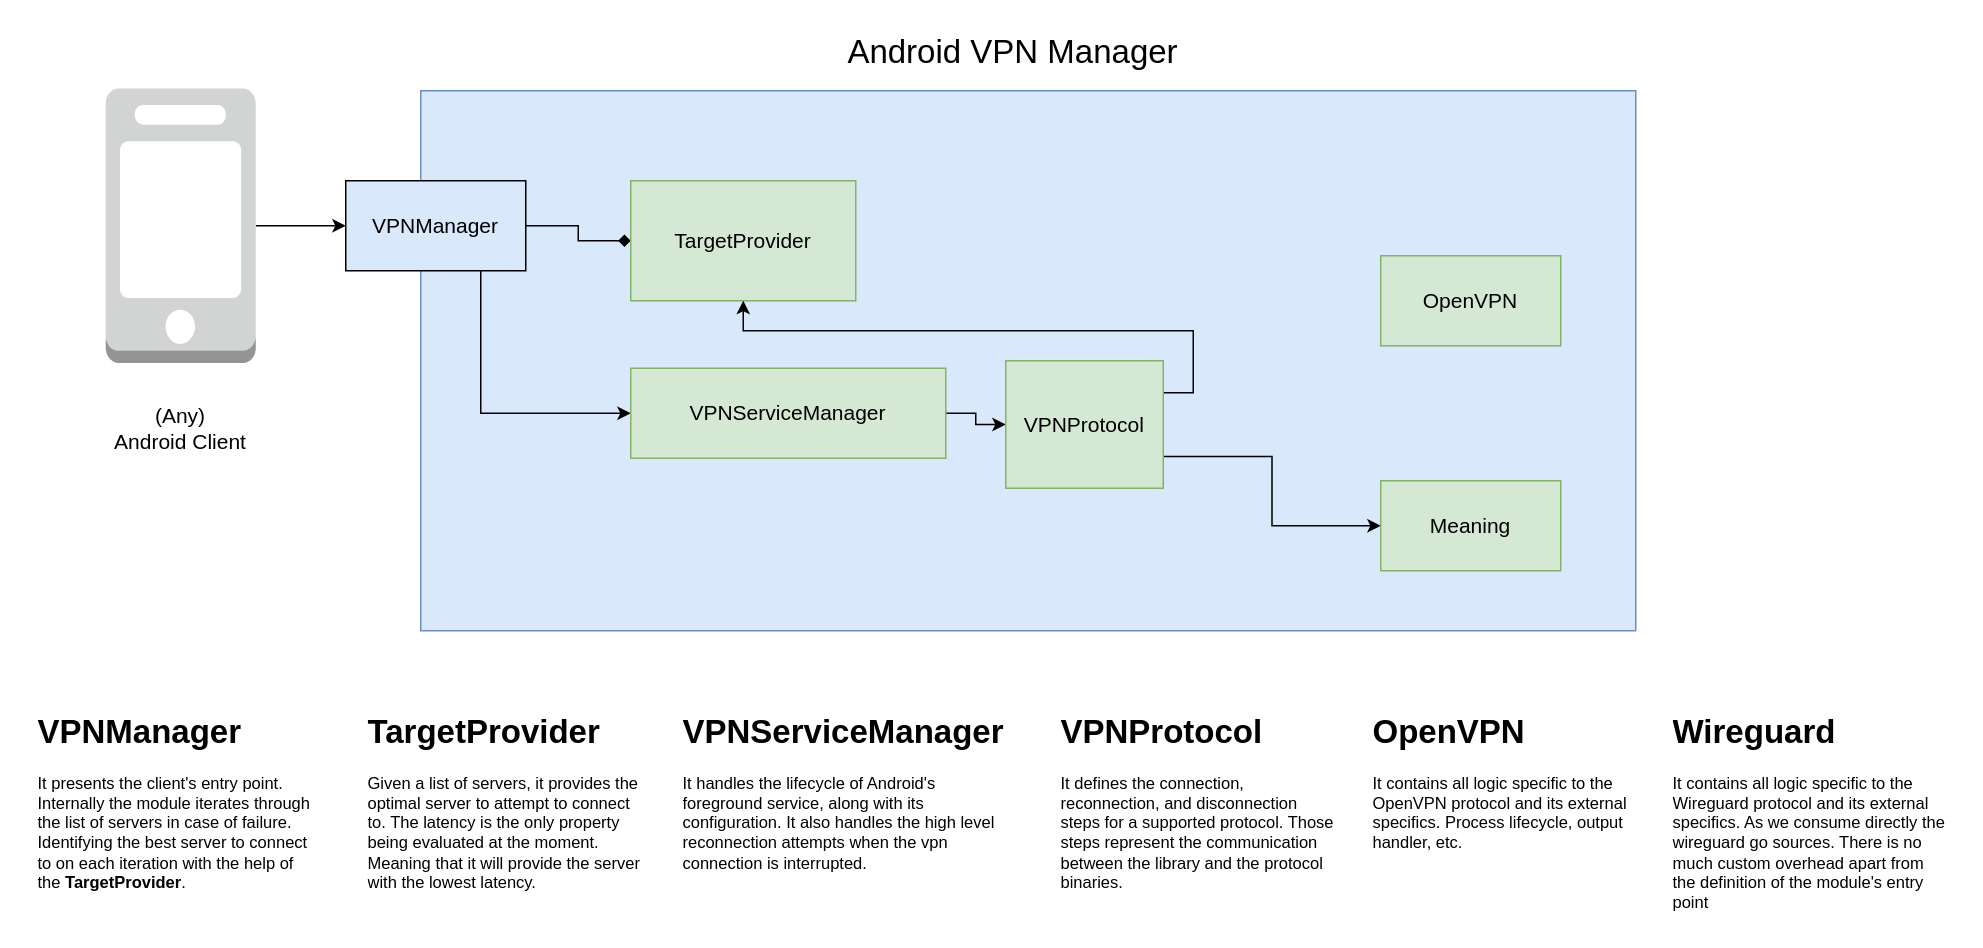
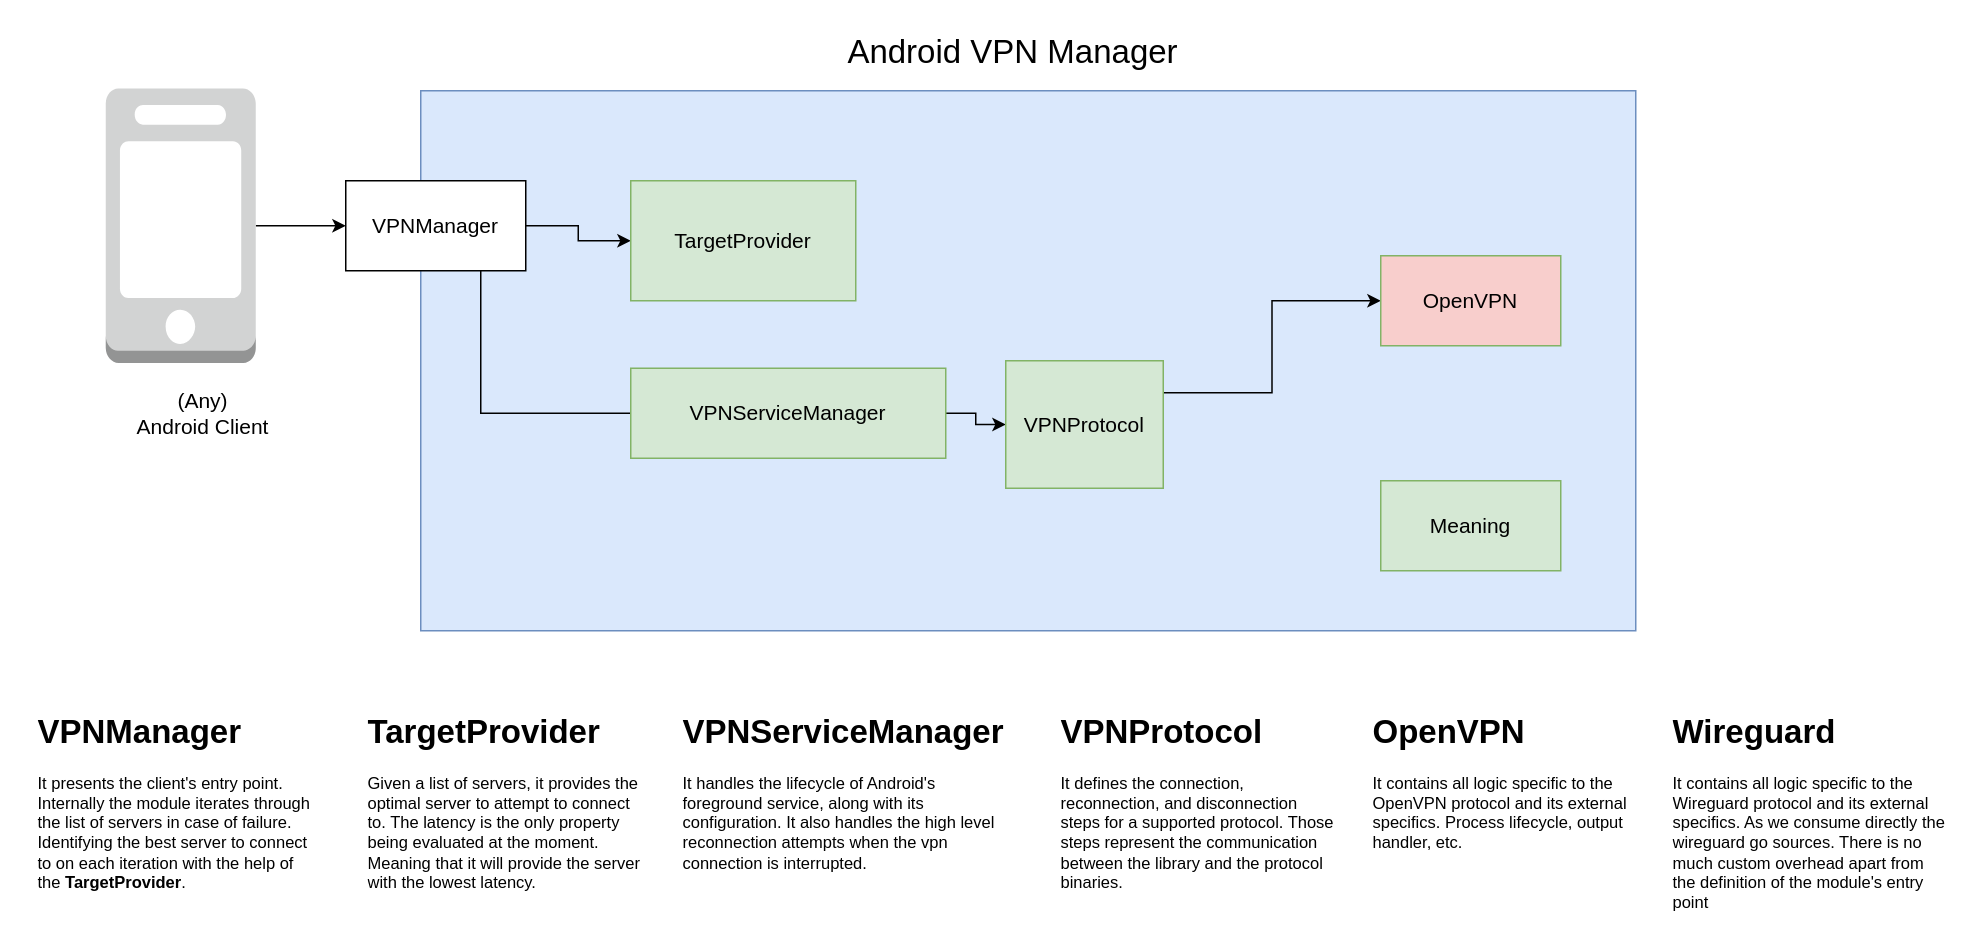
node "VPNManager": fillcolor #dae8fc -> #ffffff
edge "VPNManager" -> "TargetProvider": arrowhead diamond -> classic
node "OpenVPN": fillcolor #d5e8d4 -> #f8cecc
edge "VPNProtocol" -> "TargetProvider": now "VPNProtocol" -> "OpenVPN"
edge "VPNManager" -> "VPNServiceManager": arrowhead classic -> none
node "(Any) Android Client": moved (181, 428) -> (203, 413)
edge "VPNProtocol" -> "Meaning": removed
